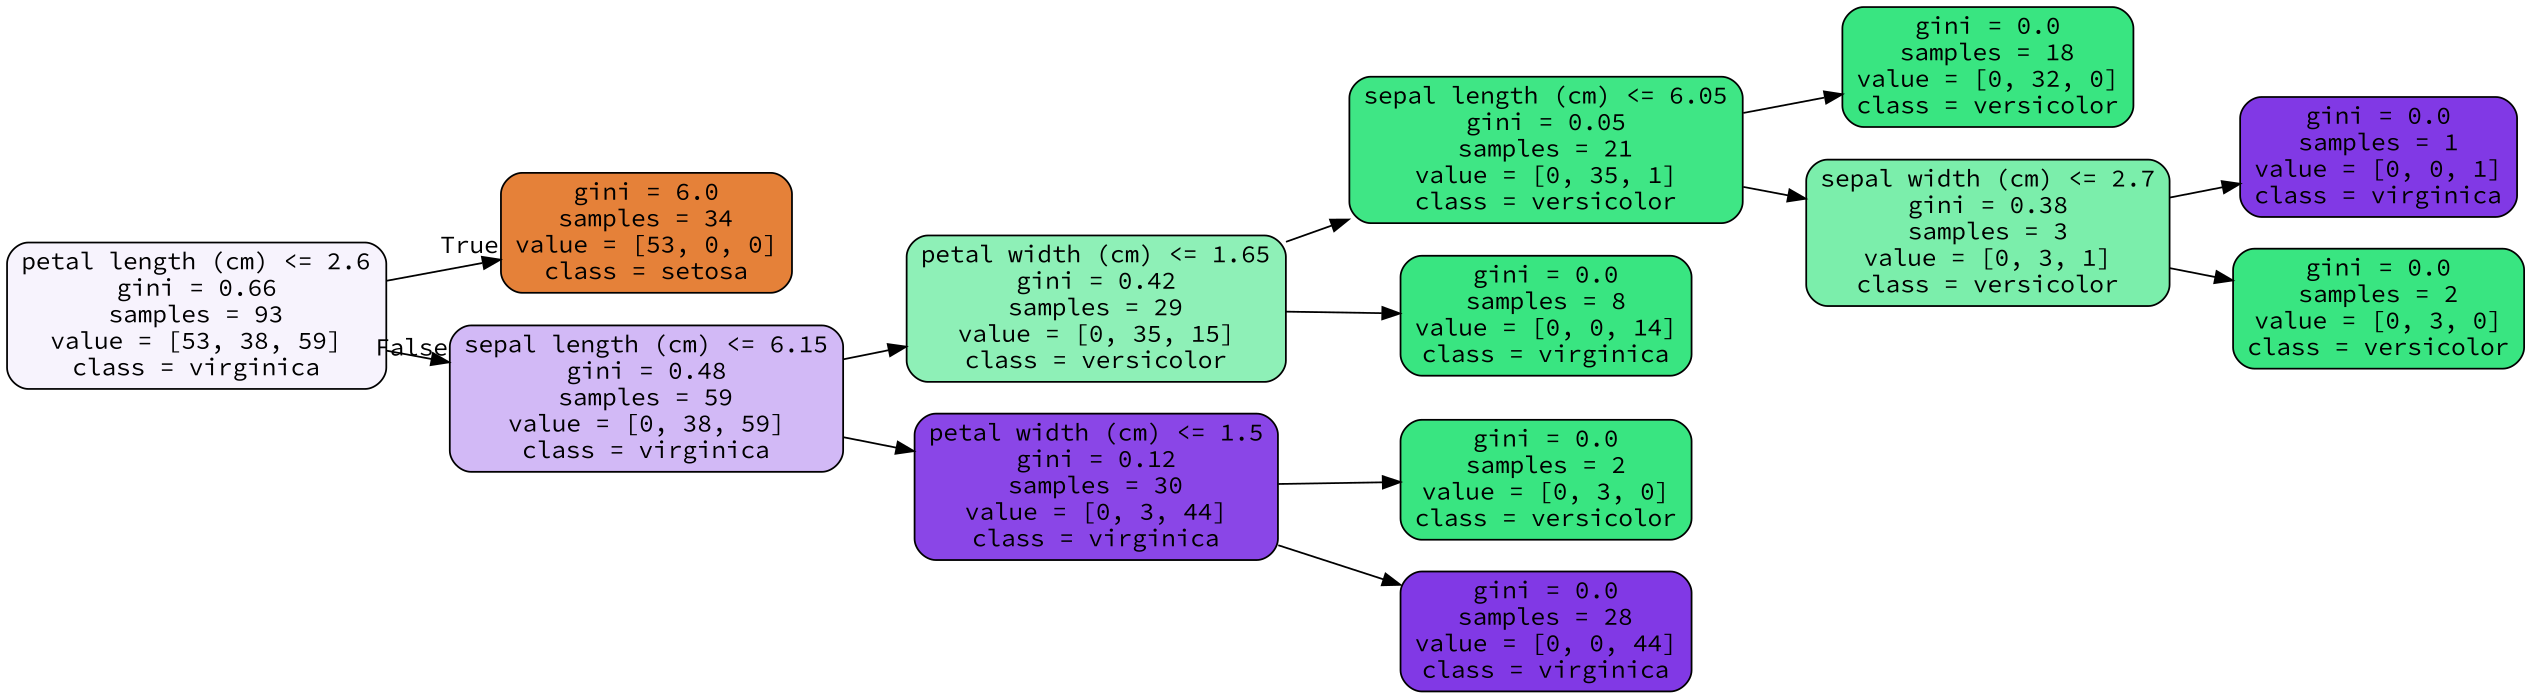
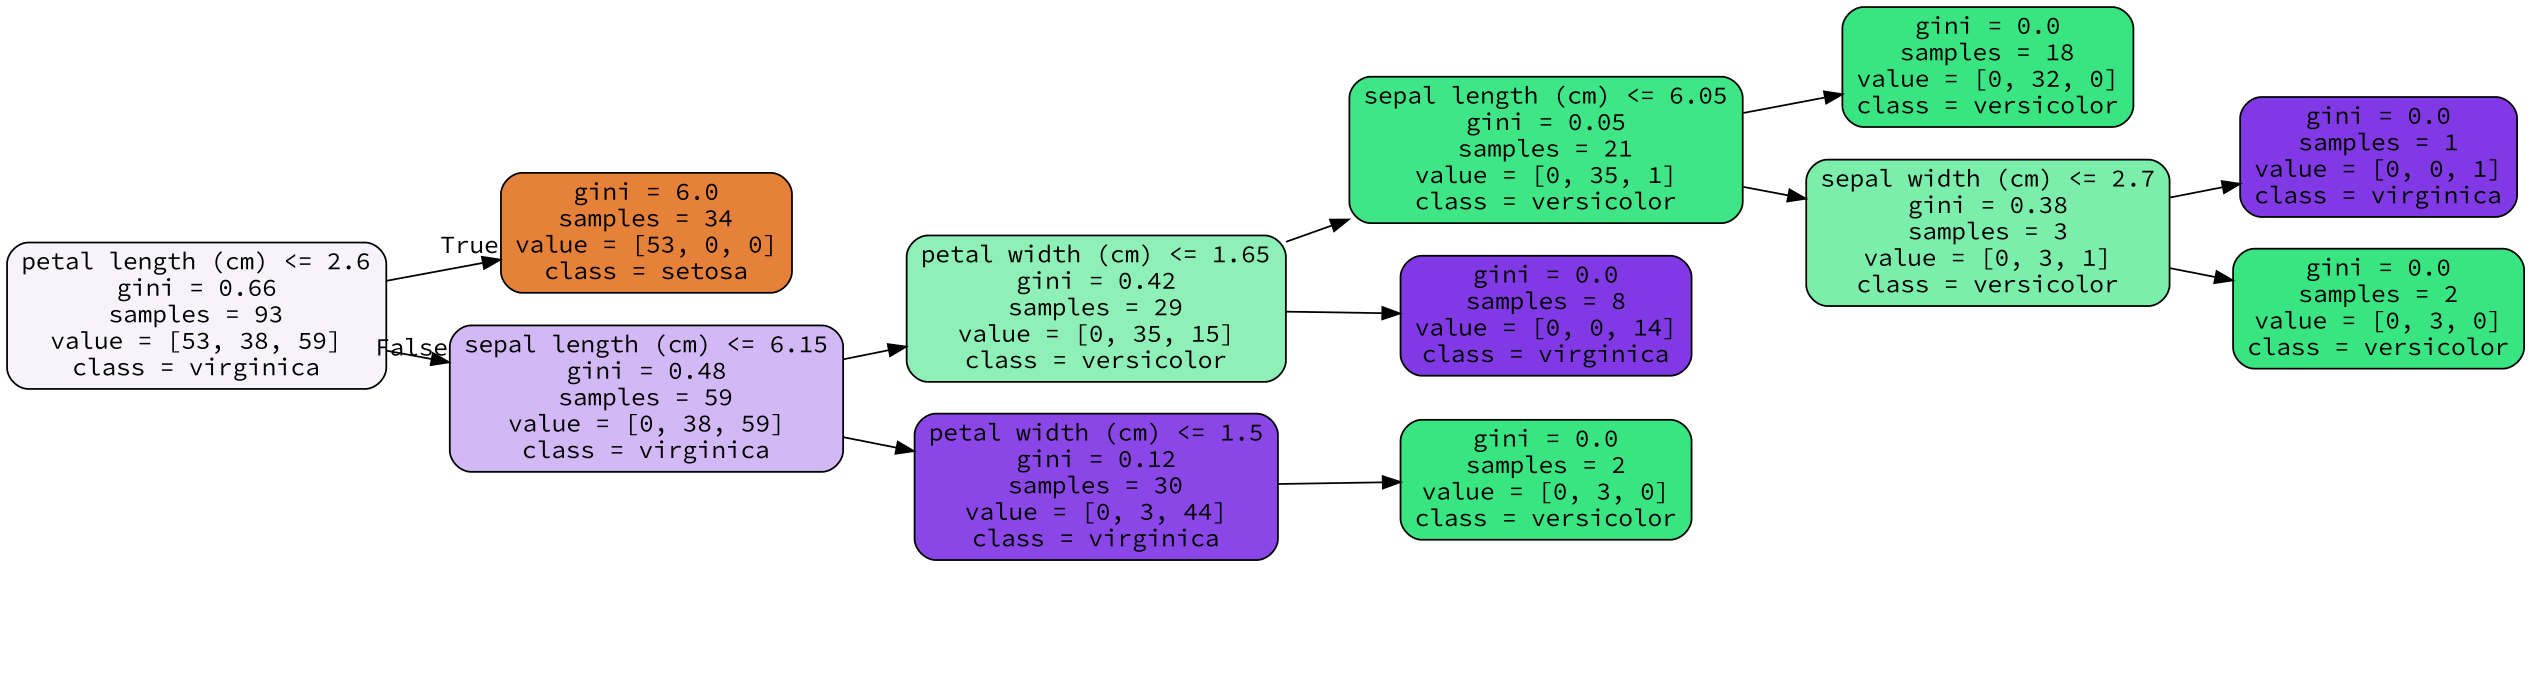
node "gini = 0.0 samples = 8 value = [0, 0, 14] class = virginica": fillcolor #39e581 -> #8139e5
node "gini = 0.0 samples = 28 value = [0, 0, 44] class = virginica": removed
